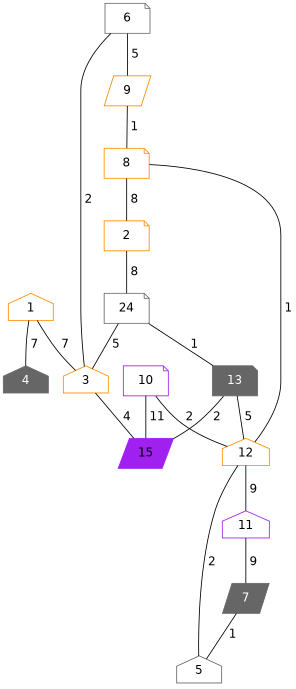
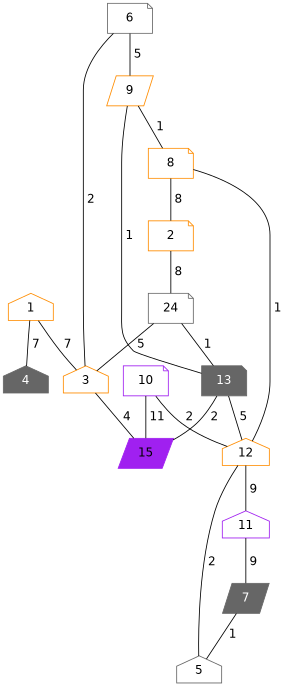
edge "9" -- "13": added, label "1"
